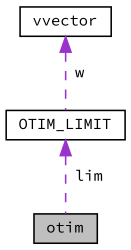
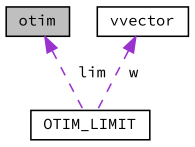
edge "otim" -> "OTIM_LIMIT": reversed
